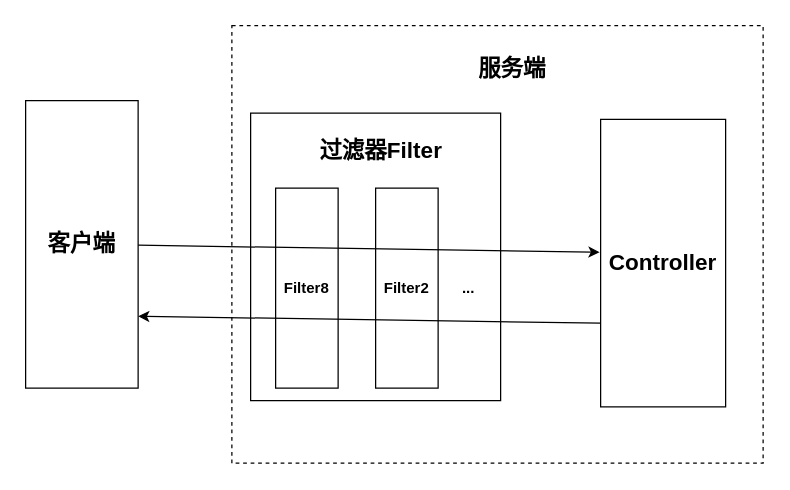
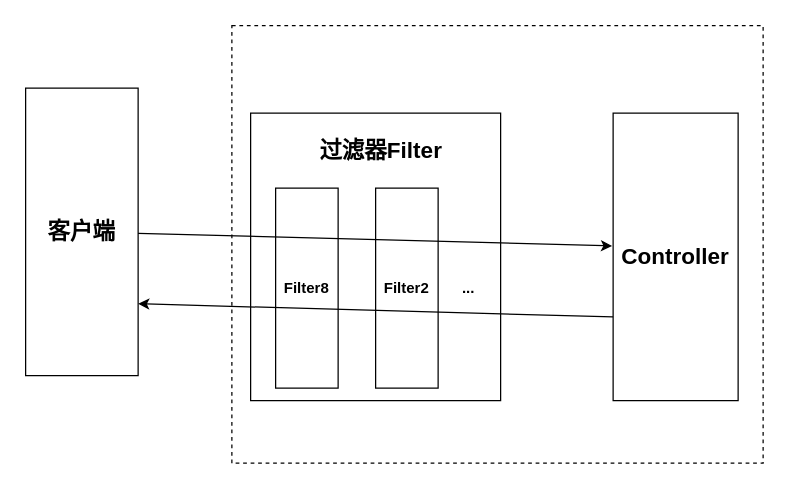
node "服务端": removed
node "客户端": moved (82, 244) -> (82, 232)
node "Controller": moved (663, 263) -> (676, 257)
